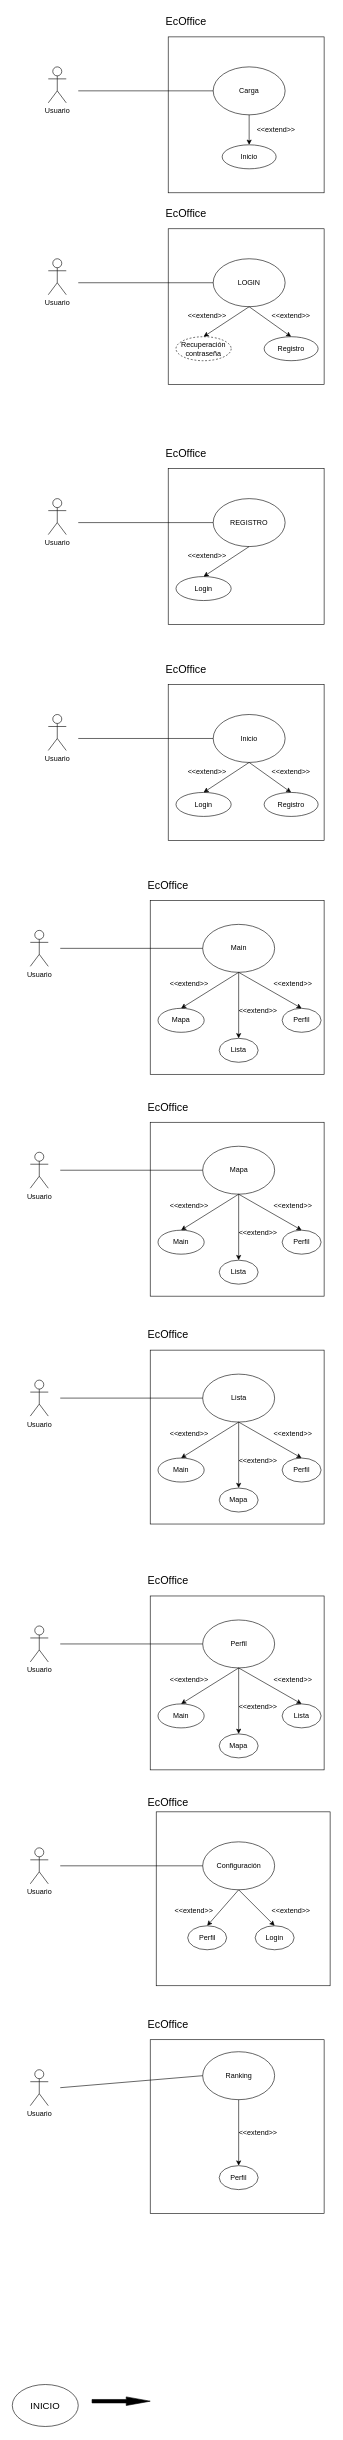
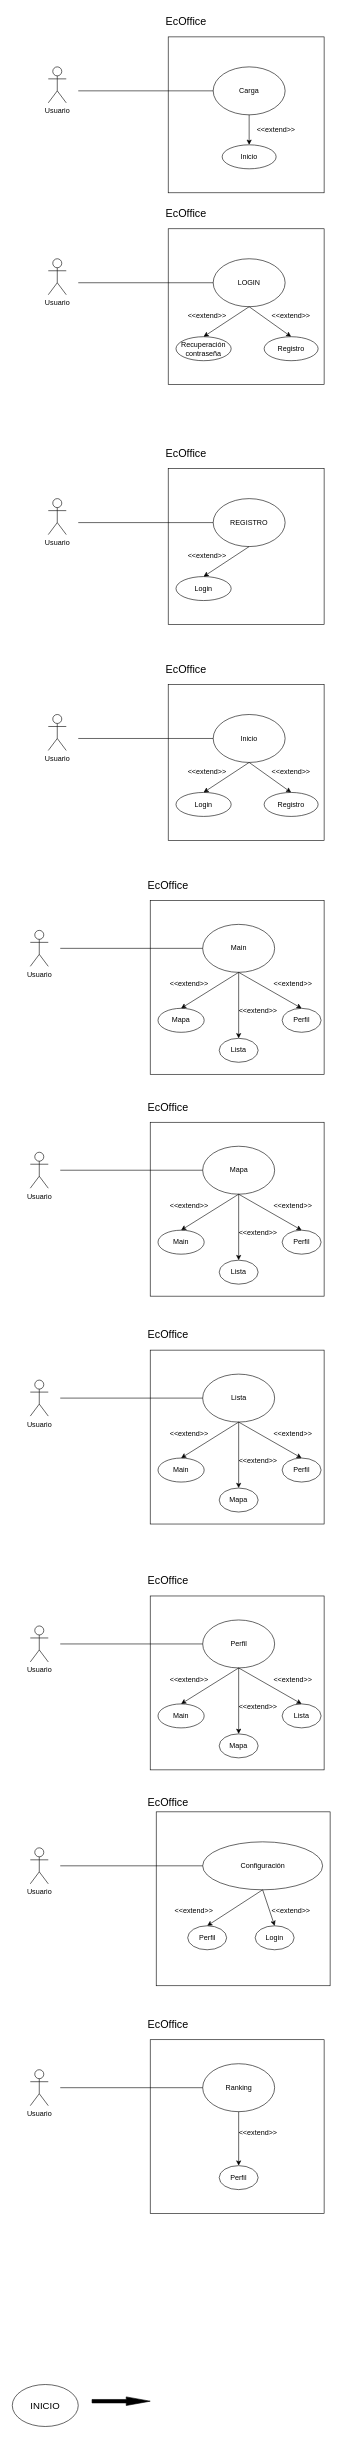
node "Recuperación contraseña": style dashed -> solid
node "Configuración": size 72x48 -> 120x48
node "Ranking": moved (239, 2076) -> (239, 2088)
